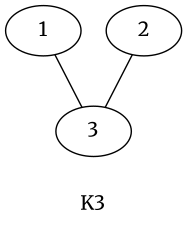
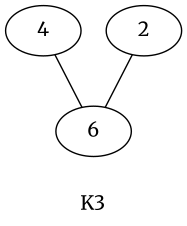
node "1": label "1" -> "4"
node "3": label "3" -> "6"
